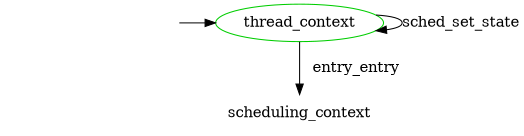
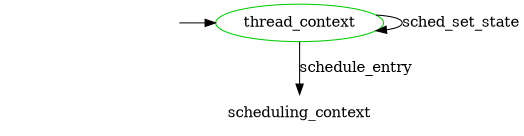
edge "thread_context" -> "scheduling_context": label "entry_entry" -> "schedule_entry"
